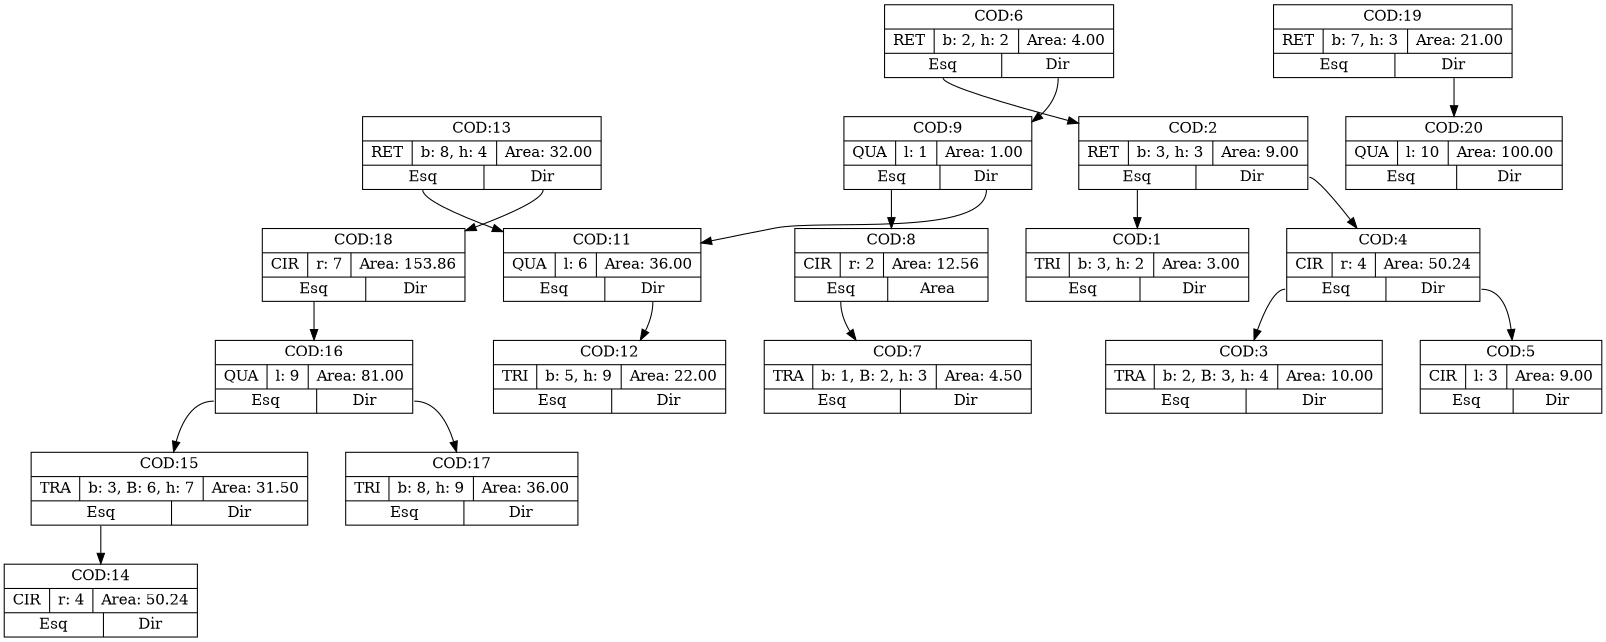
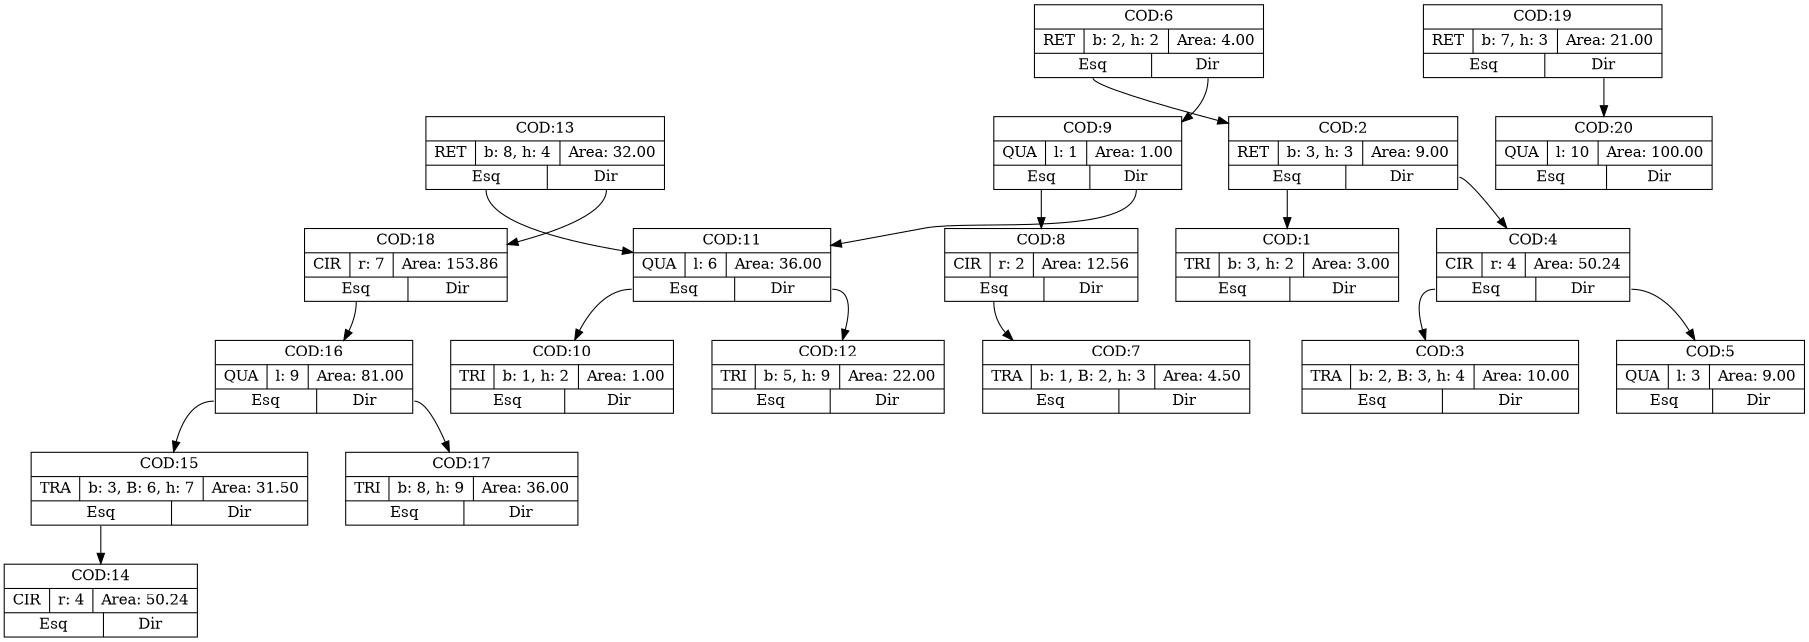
node "COD:8": text "Area" -> "Dir"
node "COD:5": text "CIR" -> "QUA"
node "COD:10": added
